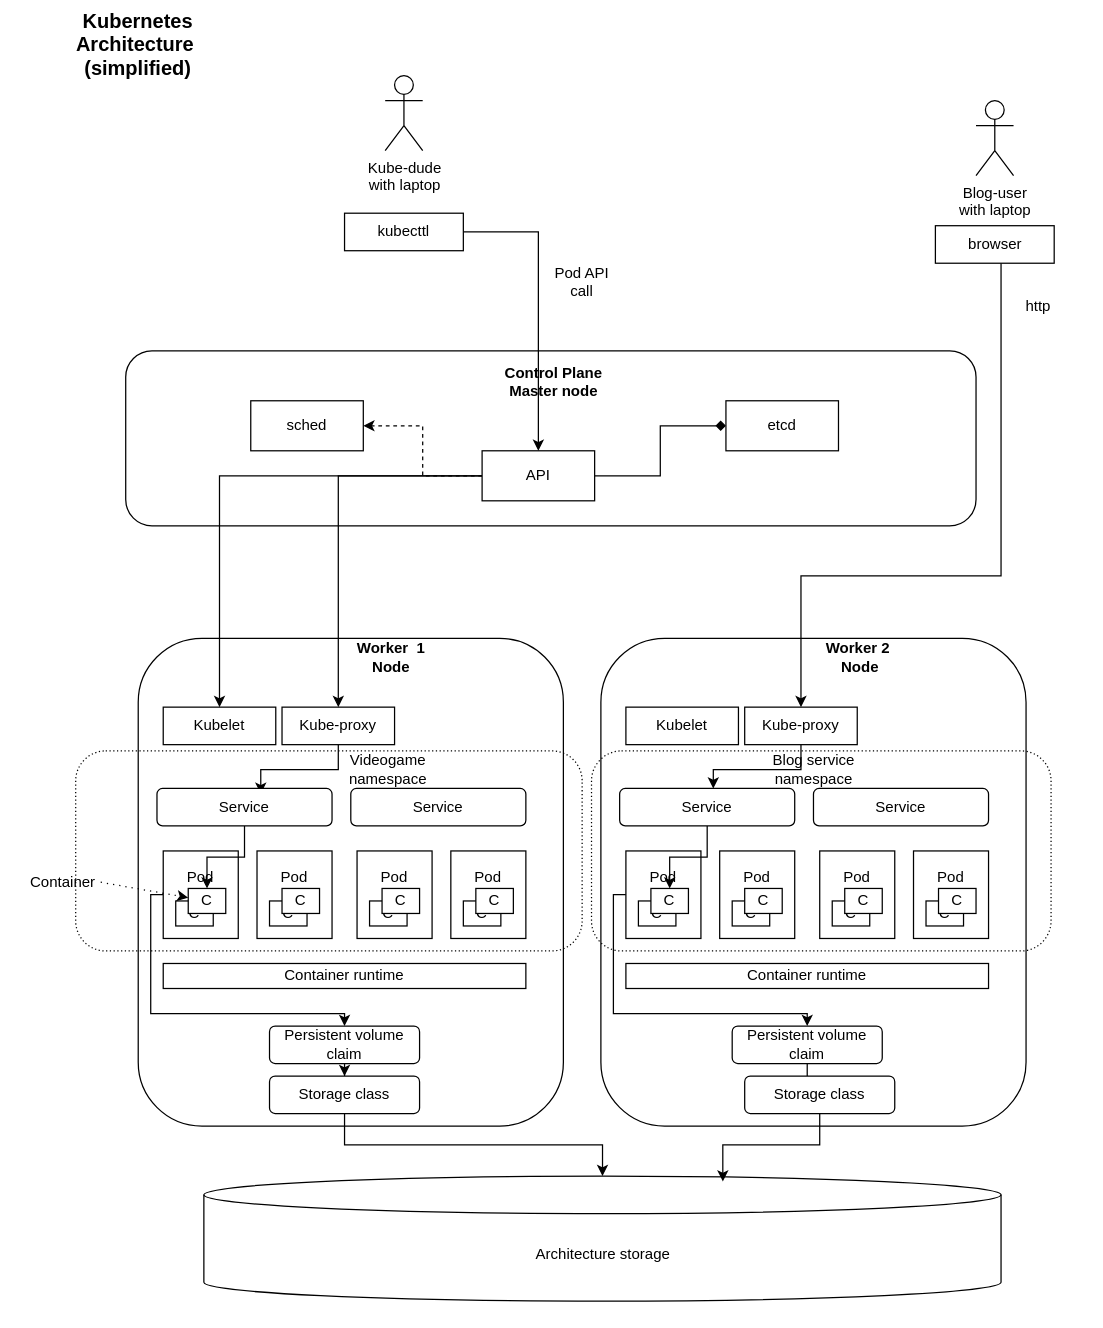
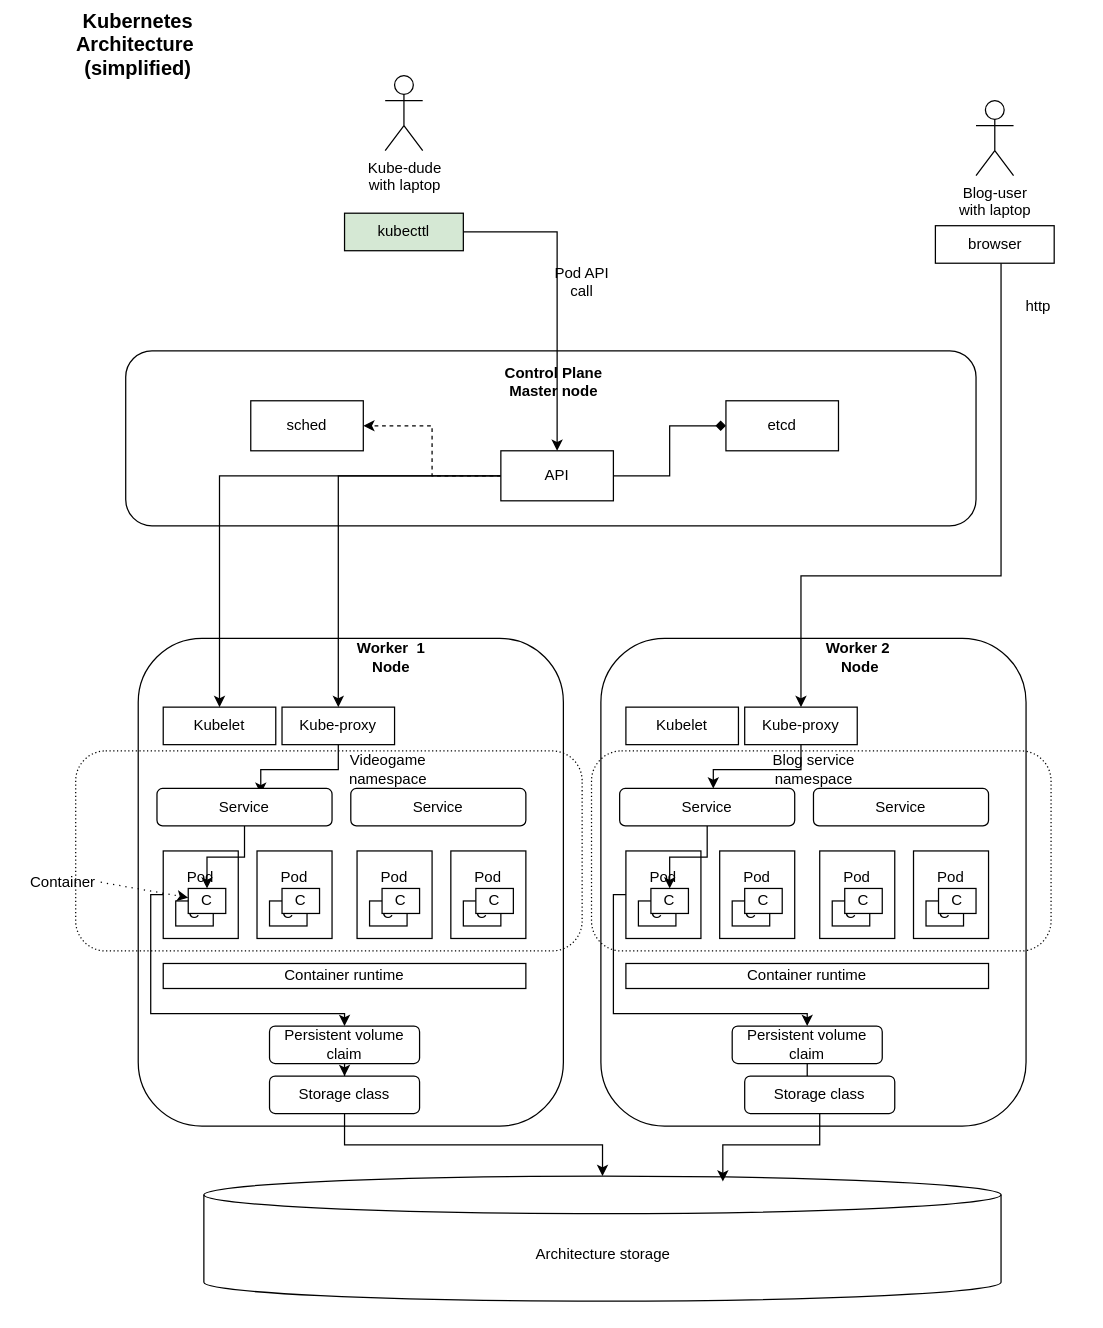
node "kubecttl": fillcolor #ffffff -> #d5e8d4
node "API": moved (538, 476) -> (557, 476)
